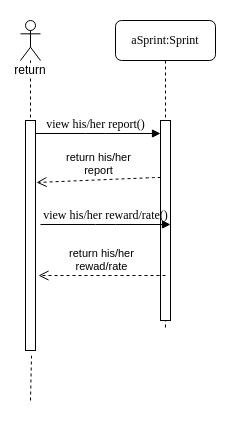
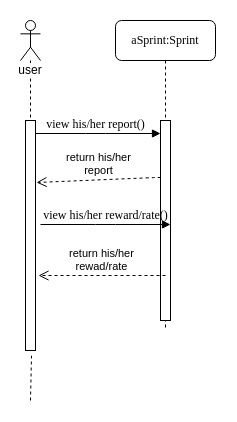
node "return": label "return" -> "user"
